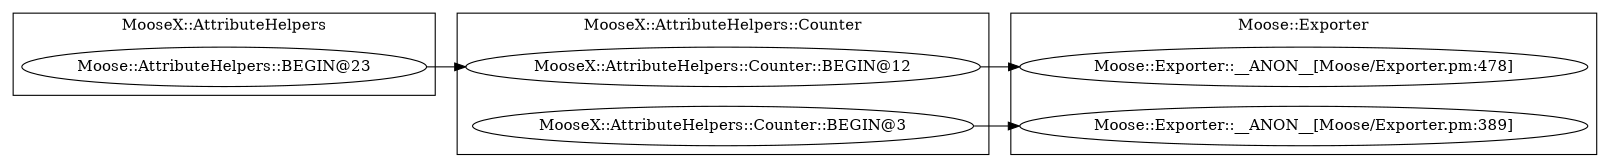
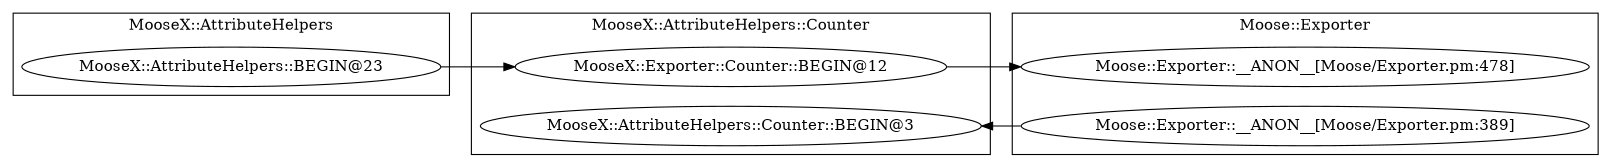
node "Moose::AttributeHelpers::BEGIN@23": label "Moose::AttributeHelpers::BEGIN@23" -> "MooseX::AttributeHelpers::BEGIN@23"
node "MooseX::AttributeHelpers::Counter::BEGIN@12": label "MooseX::AttributeHelpers::Counter::BEGIN@12" -> "MooseX::Exporter::Counter::BEGIN@12"
edge "MooseX::AttributeHelpers::Counter::BEGIN@3" -> "Moose::Exporter::__ANON__[Moose/Exporter.pm:389]": reversed
